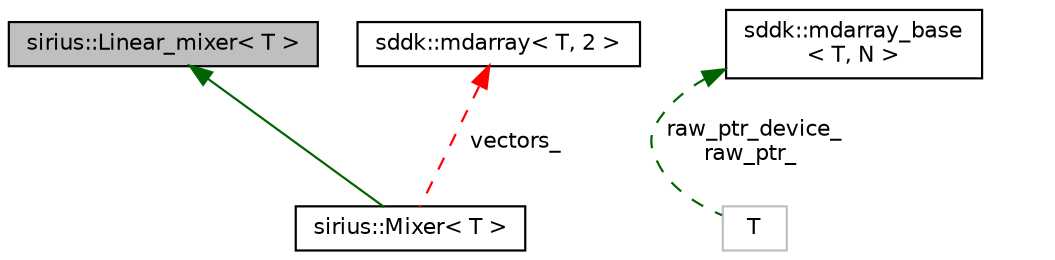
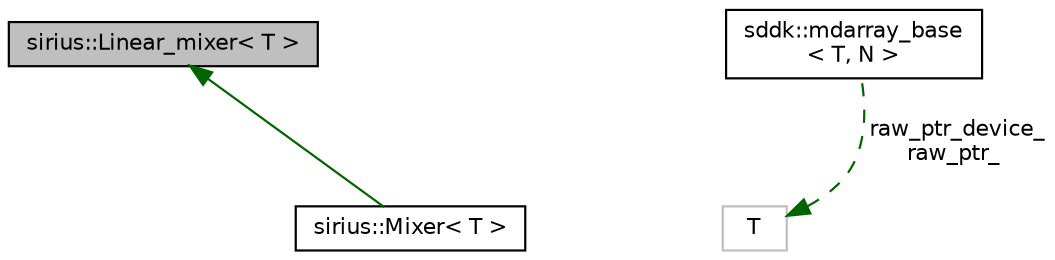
node "sddk::mdarray< T, 2 >": removed
edge "T" -> "sddk::mdarray_base < T, N >": reversed
